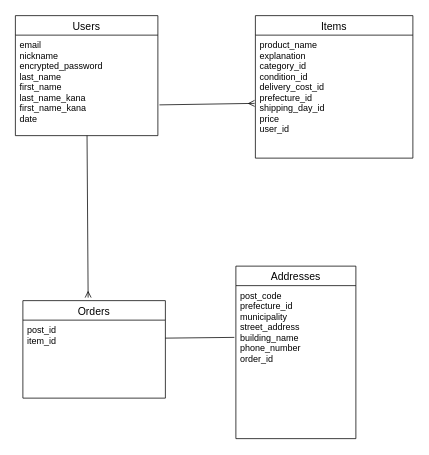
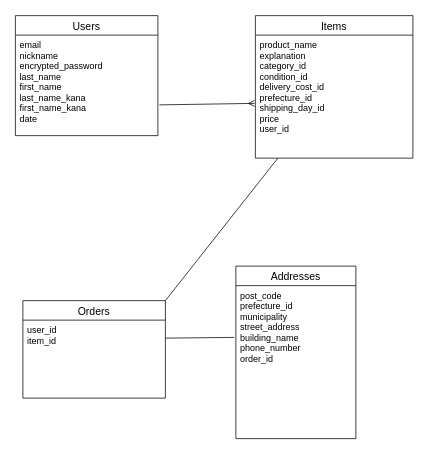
edge "Users" -> "Orders": removed
edge "Items" -- "Orders": added
node "post_id item_id": label "post_id item_id" -> "user_id item_id"
